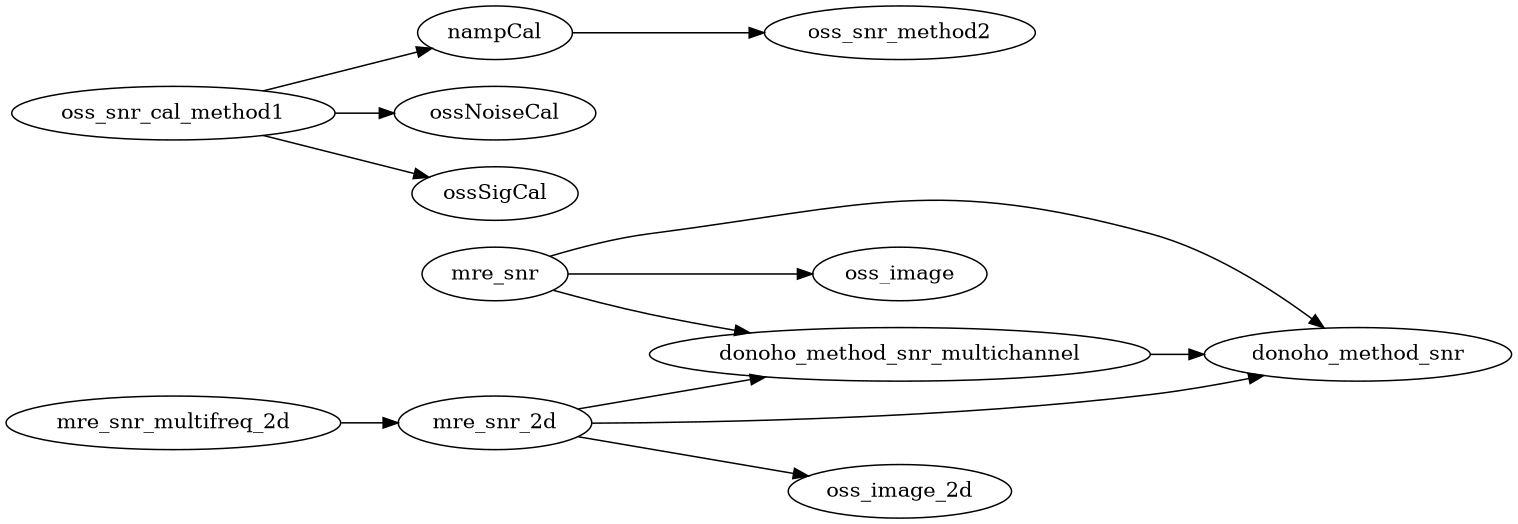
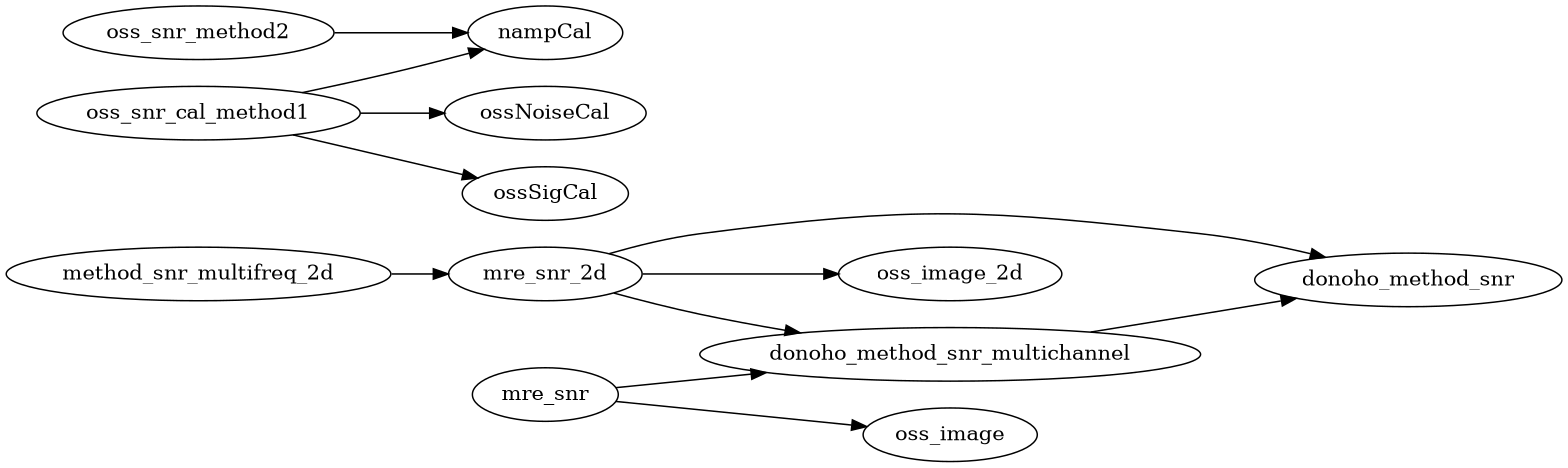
edge "nampCal" -> "oss_snr_method2": reversed
edge "mre_snr" -> "donoho_method_snr": removed
node "mre_snr_multifreq_2d": label "mre_snr_multifreq_2d" -> "method_snr_multifreq_2d"
